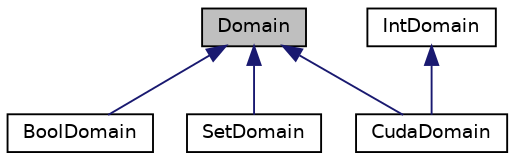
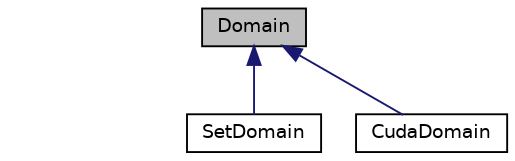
node "IntDomain": removed
node "BoolDomain": removed
